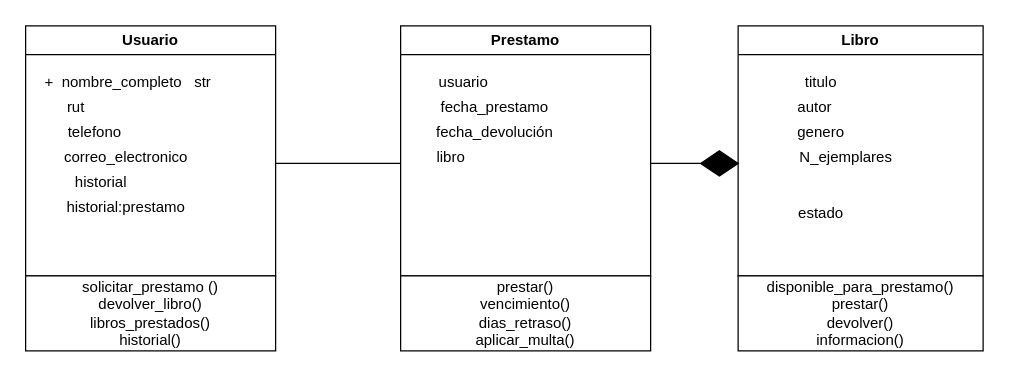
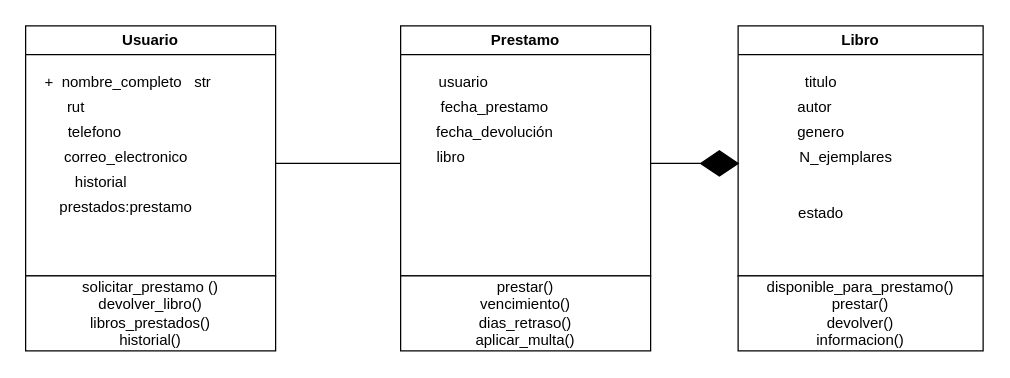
node "historial:prestamo": label "historial:prestamo" -> "prestados:prestamo"
